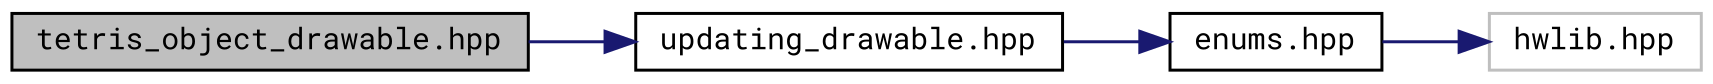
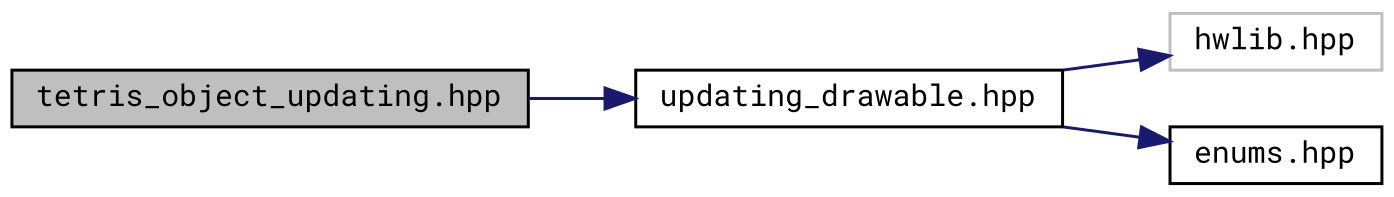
node "tetris_object_drawable.hpp": label "tetris_object_drawable.hpp" -> "tetris_object_updating.hpp"
edge "enums.hpp" -> "hwlib.hpp": now "updating_drawable.hpp" -> "hwlib.hpp"
